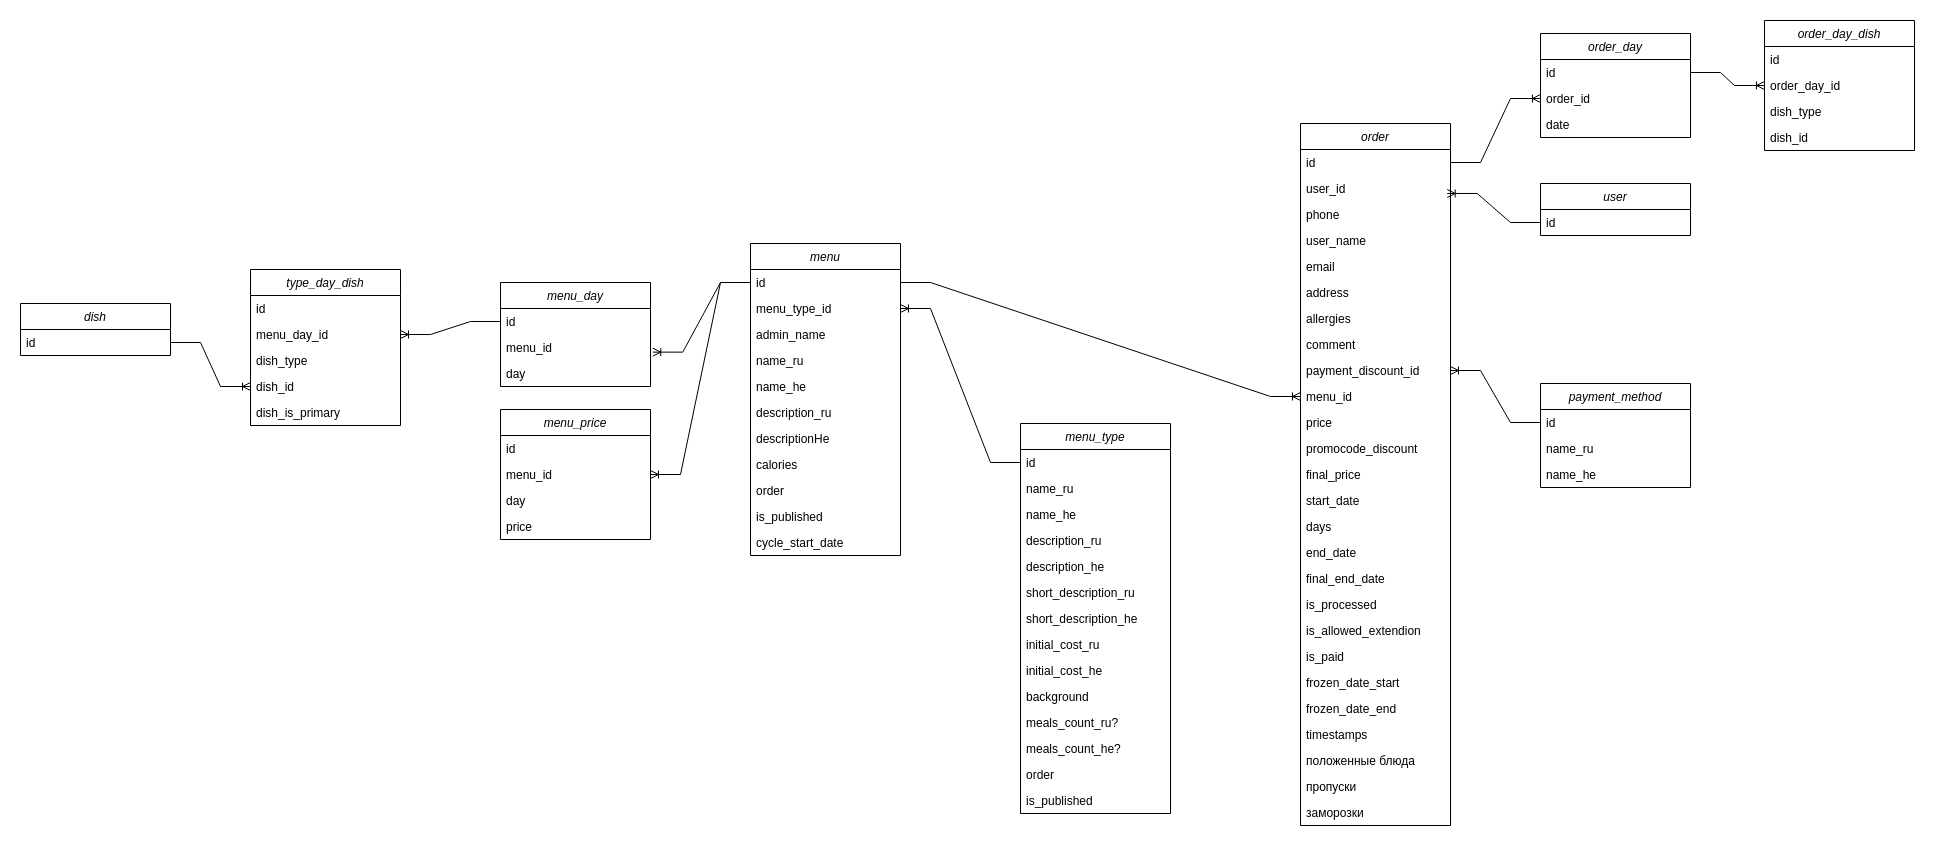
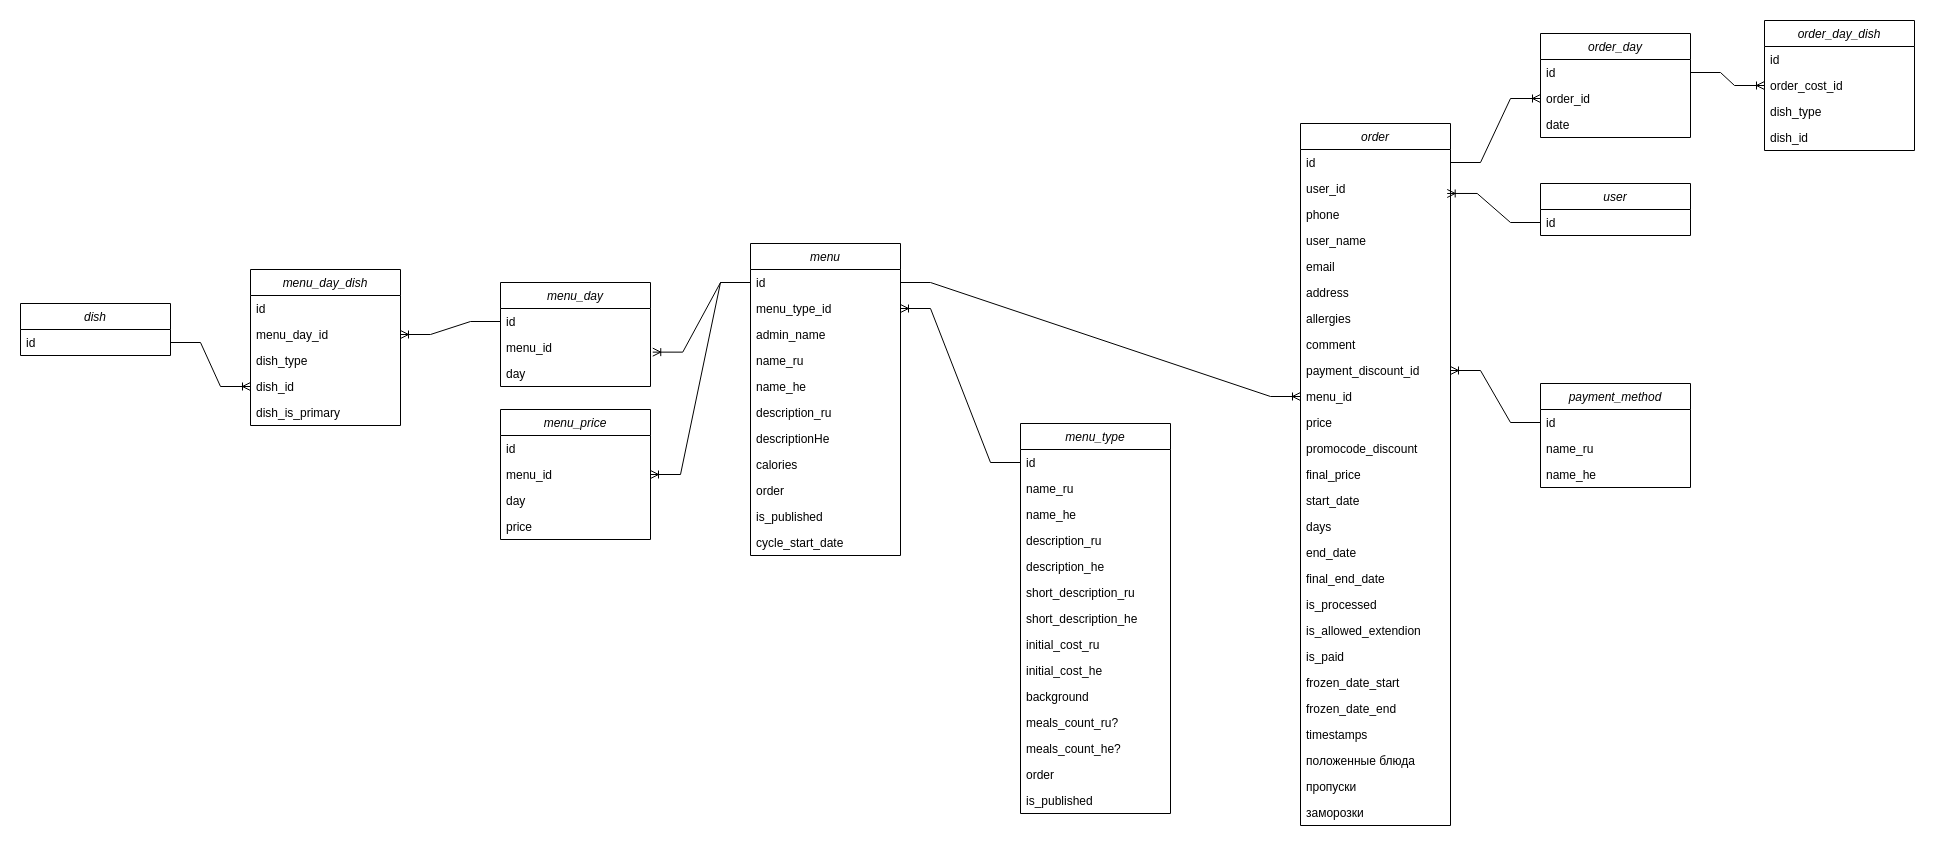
node "order_day_id": label "order_day_id" -> "order_cost_id"
node "type_day_dish": label "type_day_dish" -> "menu_day_dish"
